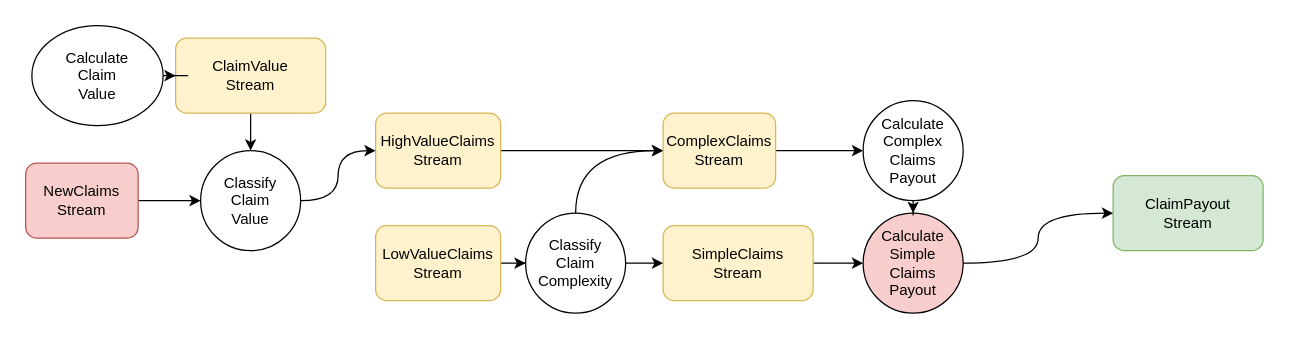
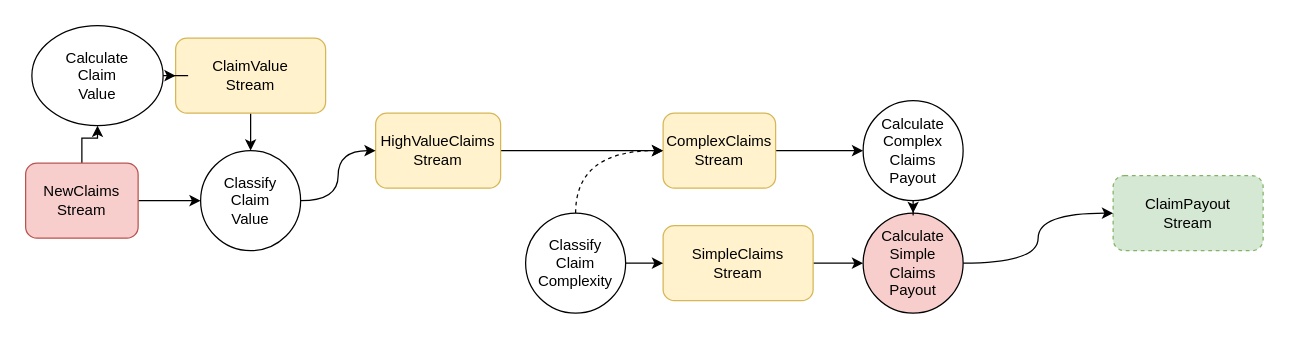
edge "NewClaims Stream" -> "Calculate Claim Value": added
edge "Classify Claim Complexity" -> "ComplexClaims Stream": style solid -> dashed
node "ClaimPayout Stream": style solid -> dashed
node "LowValueClaims Stream": removed
edge "LowValueClaims Stream" -> "Classify Claim Complexity": removed
